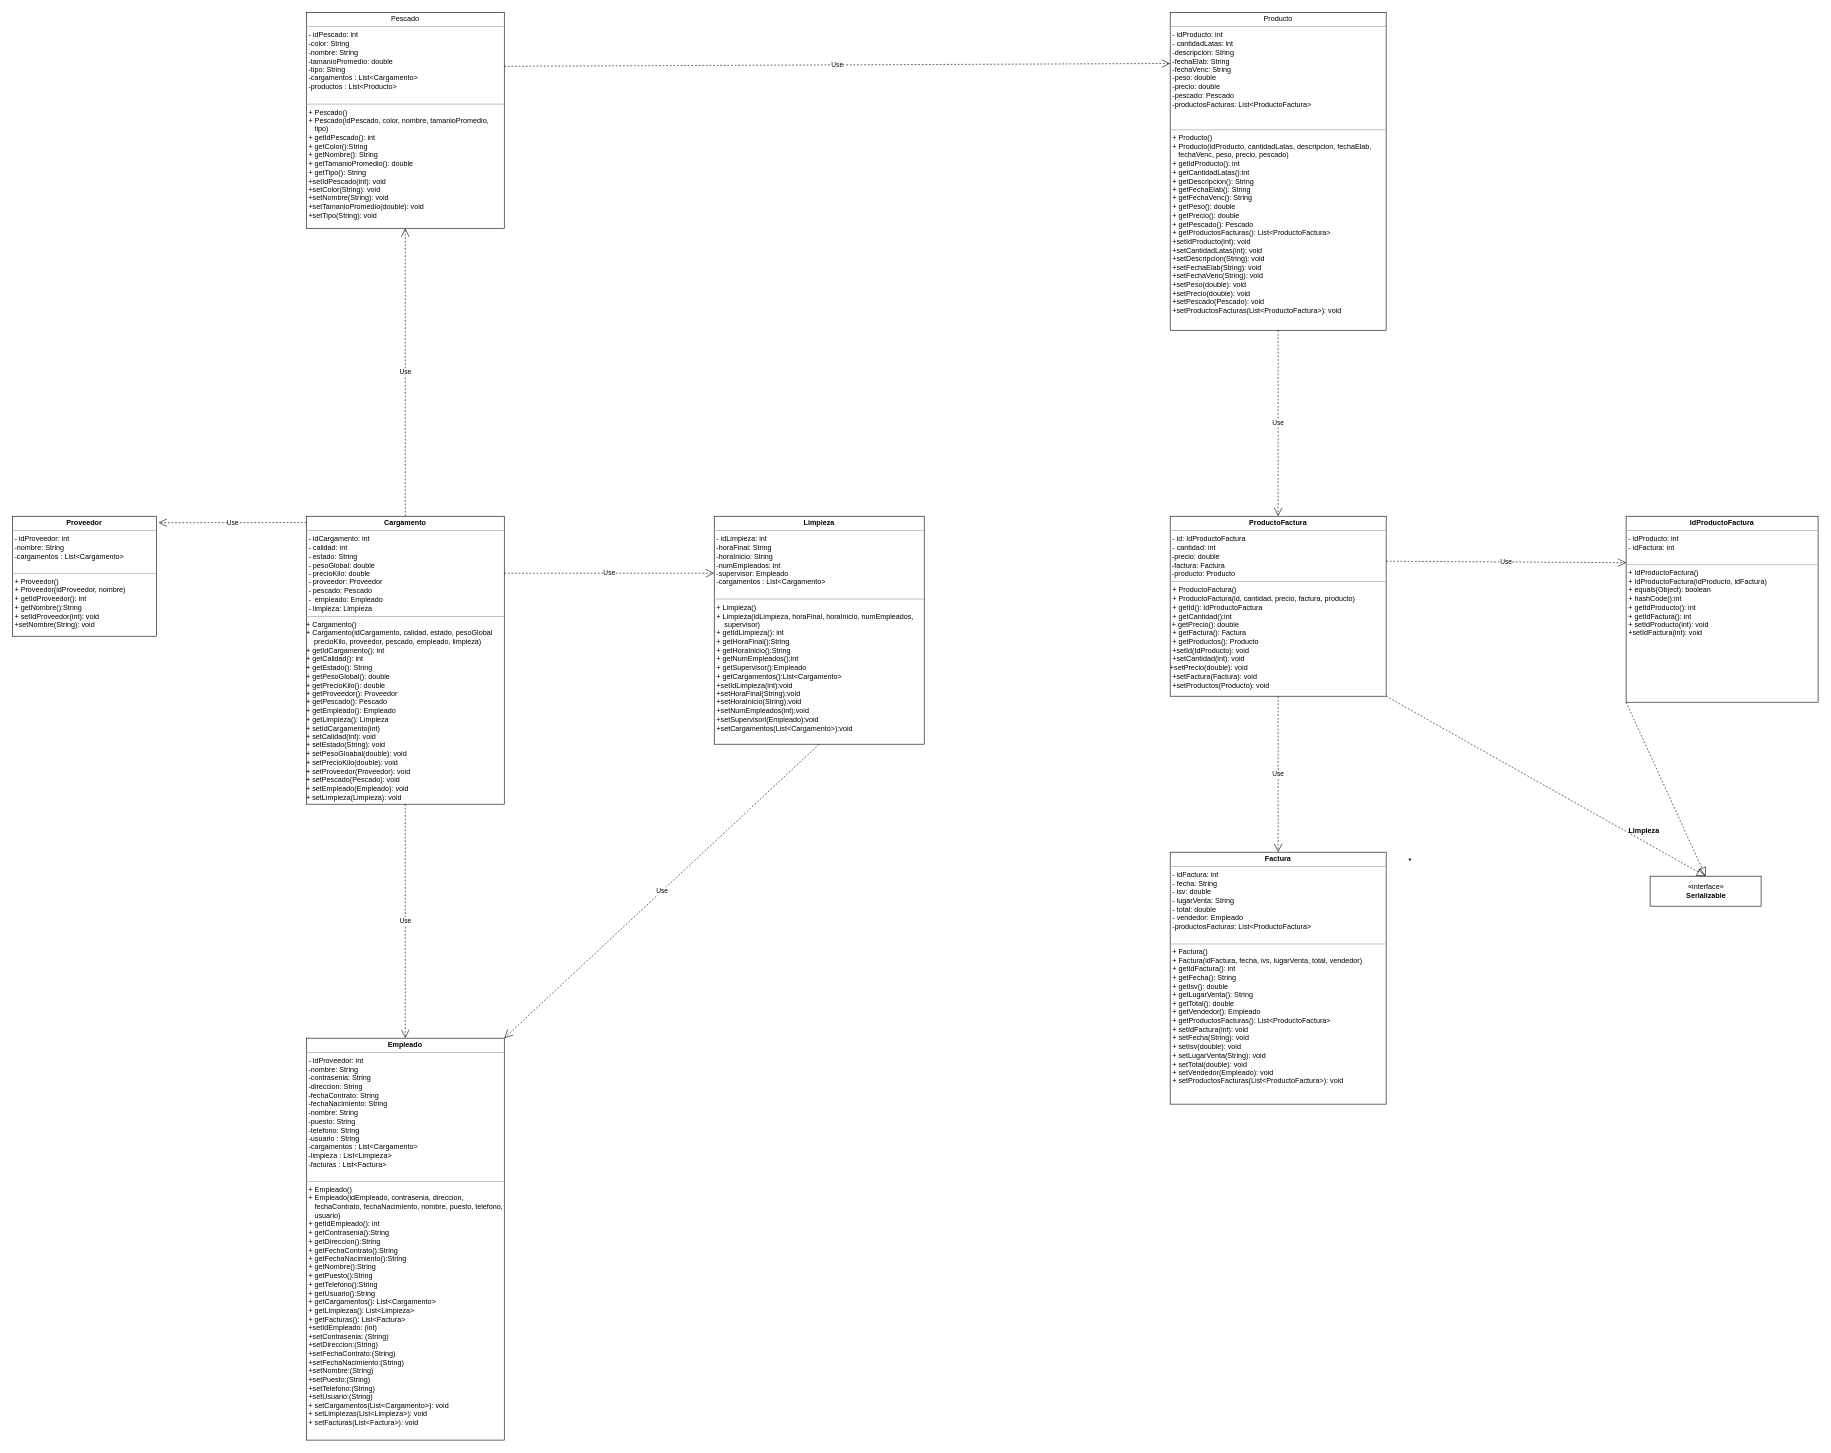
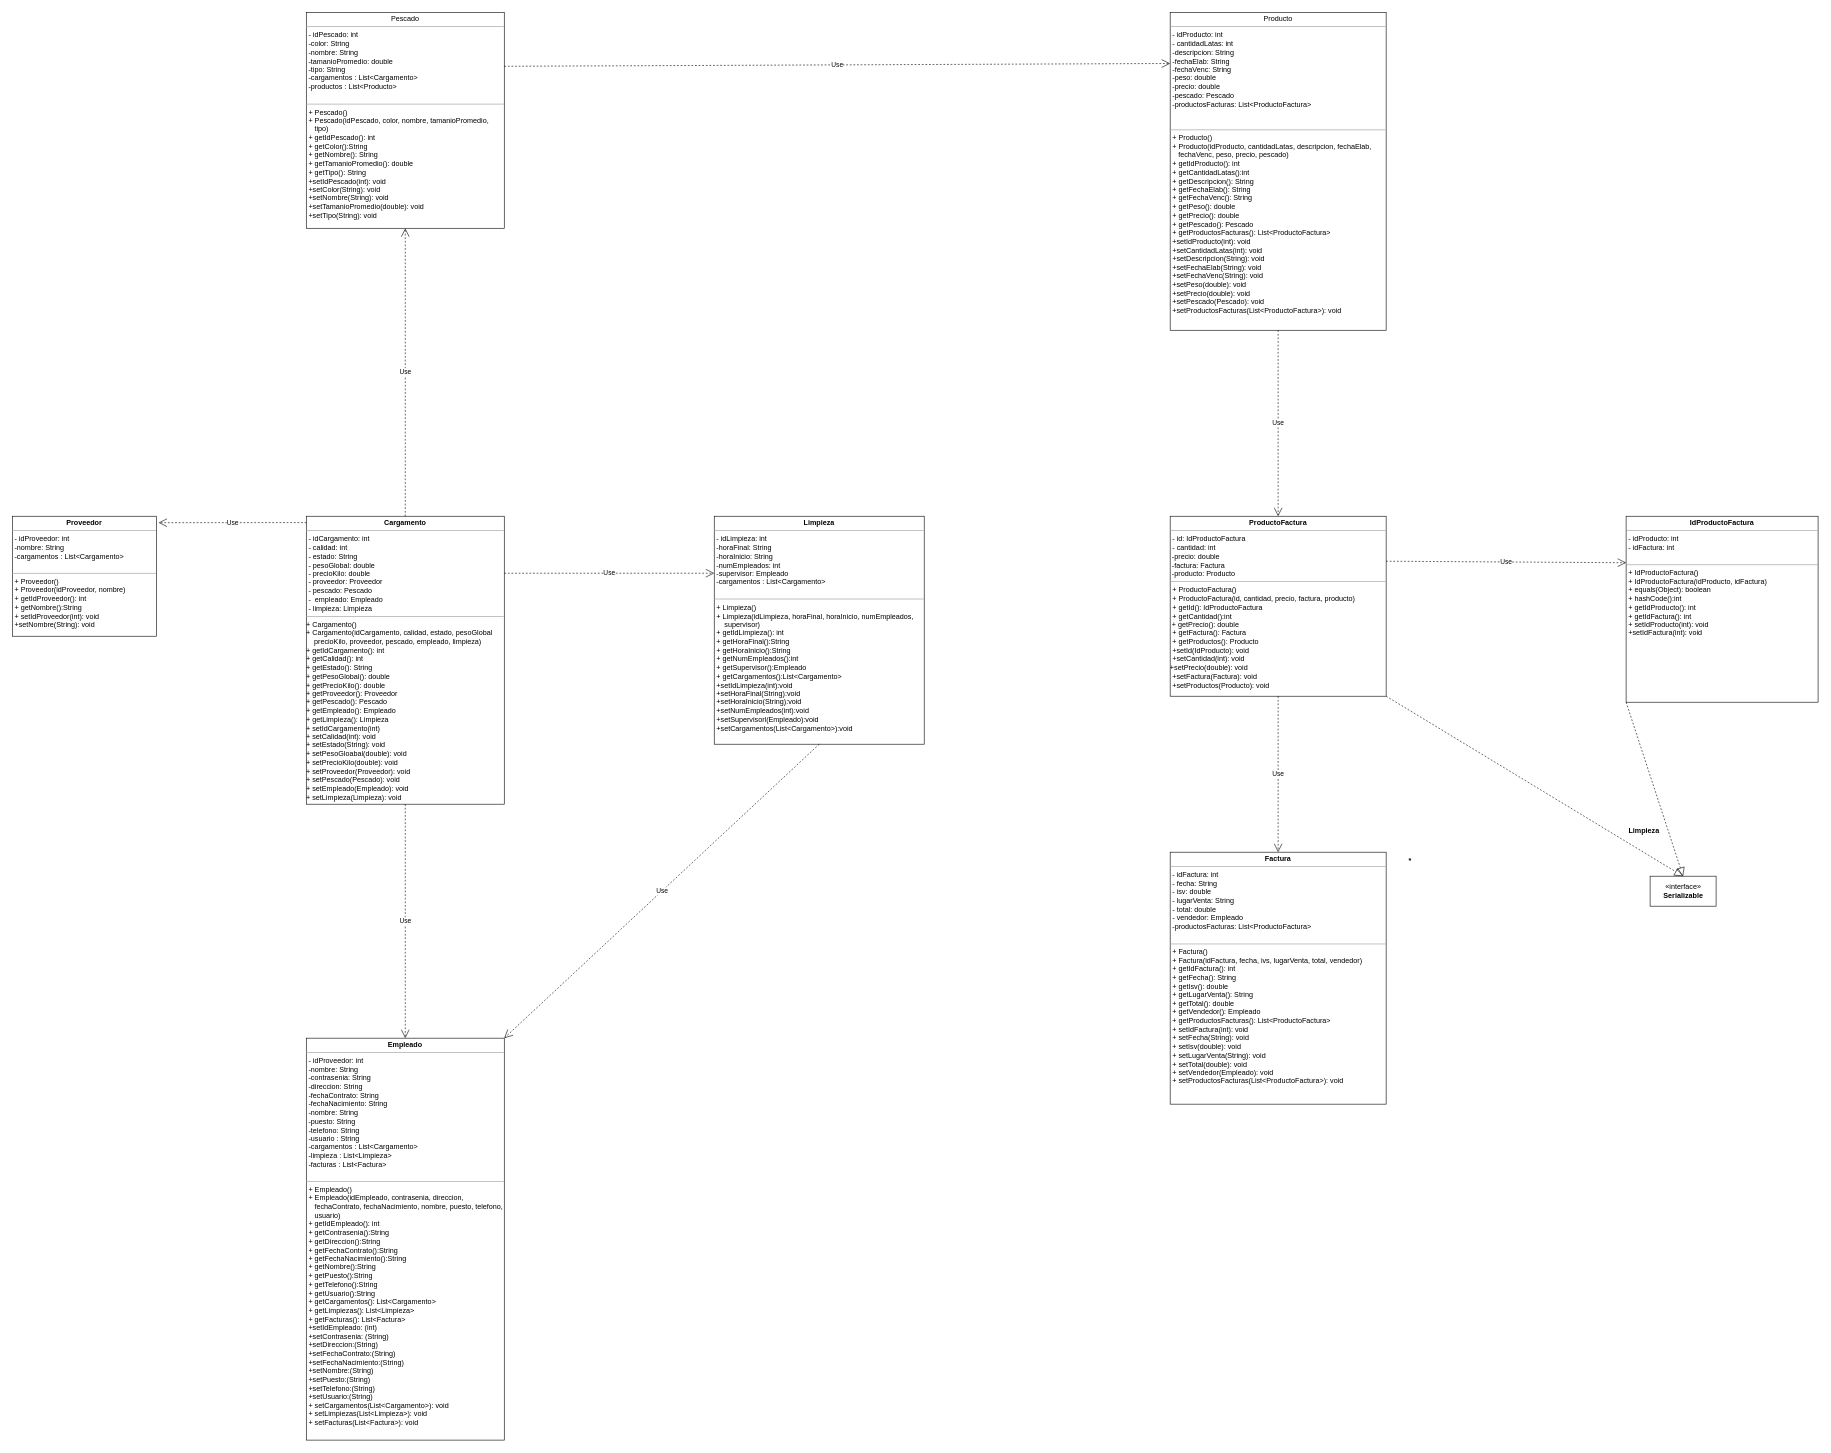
node "«interface» Serializable": size 111x30 -> 66x30
